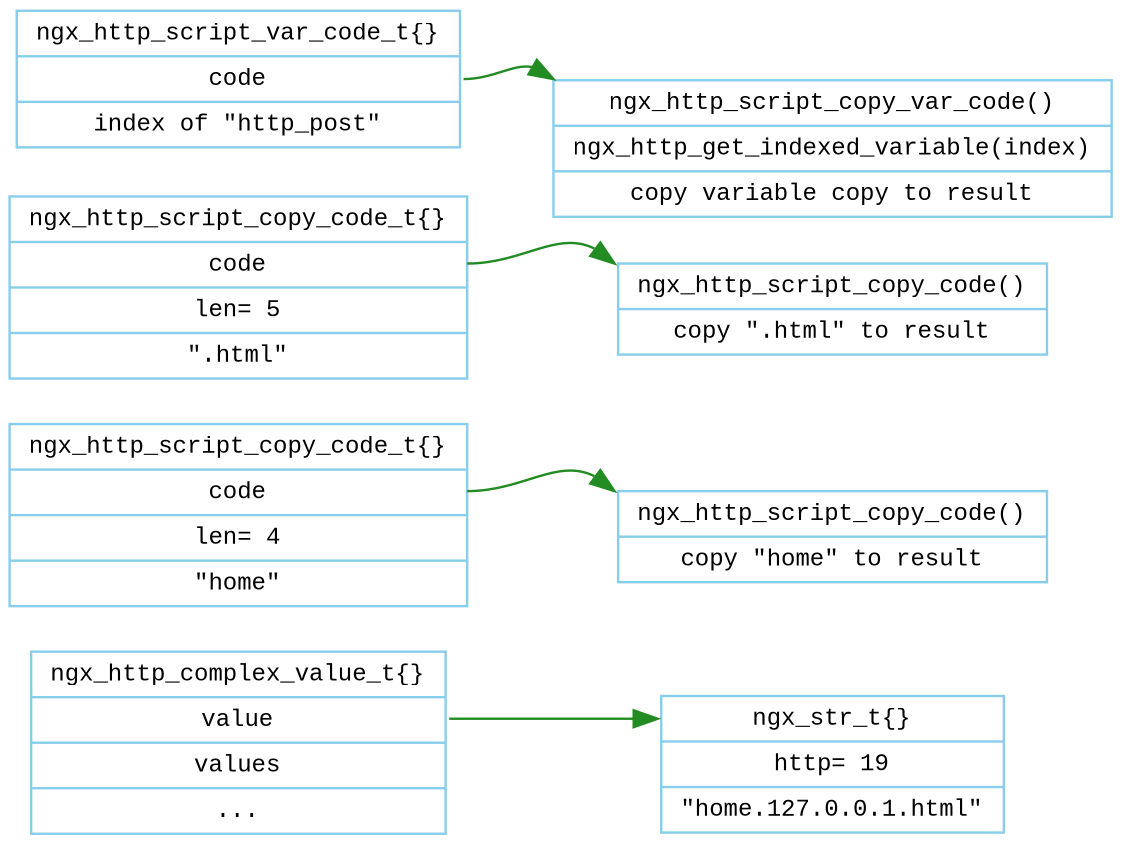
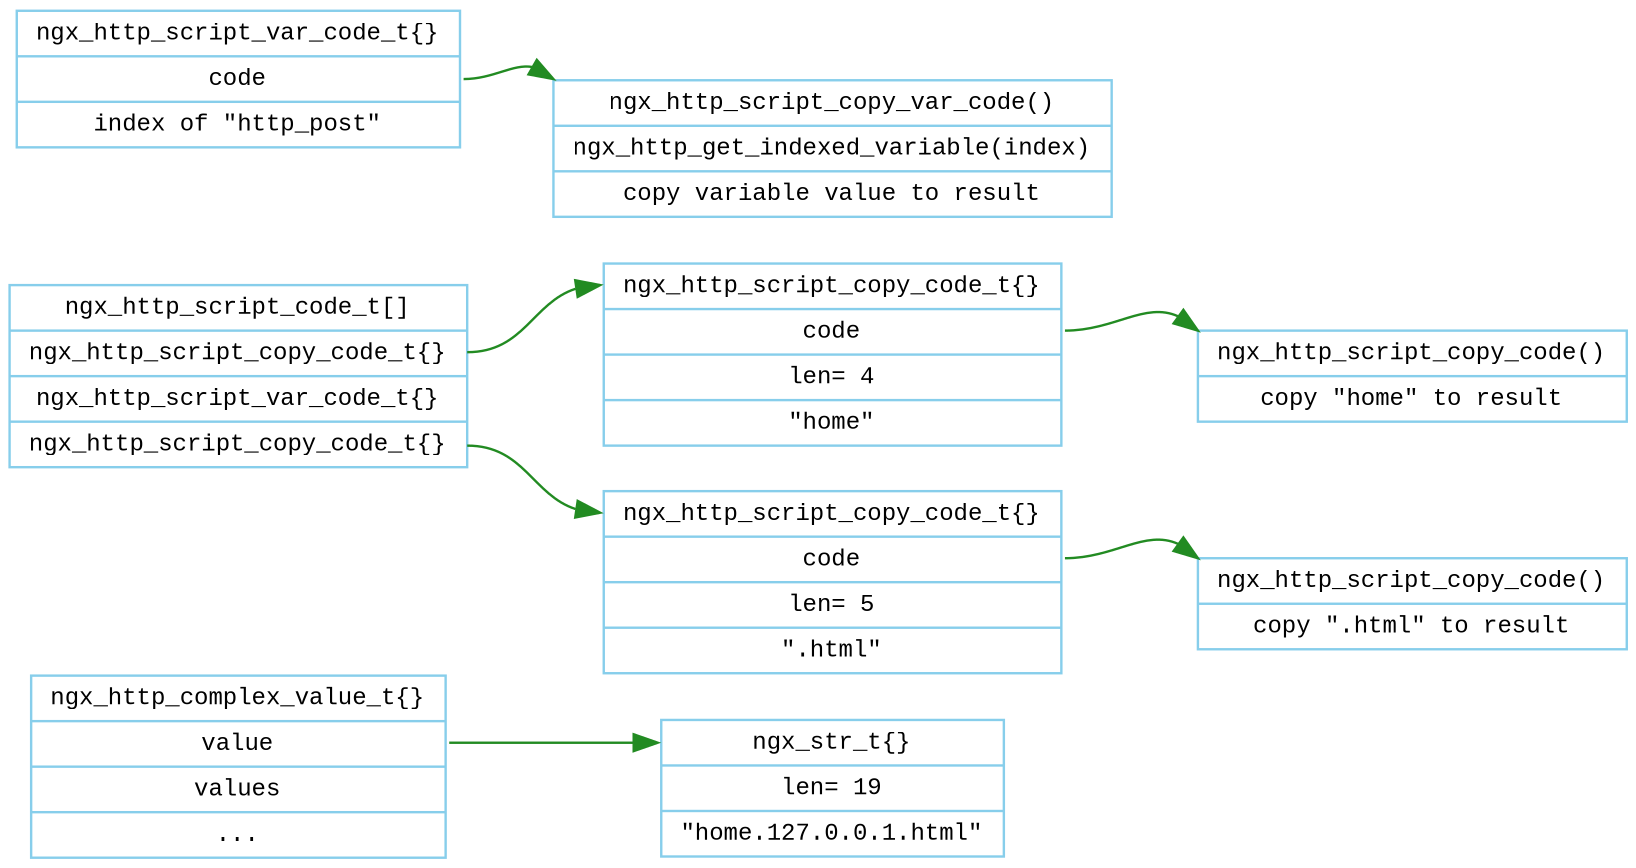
node "ngx_http_script_copy_var_code()": text "copy variable copy to result" -> "copy variable value to result"
node "ngx_http_script_code_t[]": added
node "ngx_str_t{}": text "http= 19" -> "len= 19"
